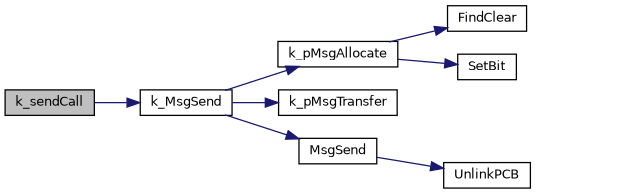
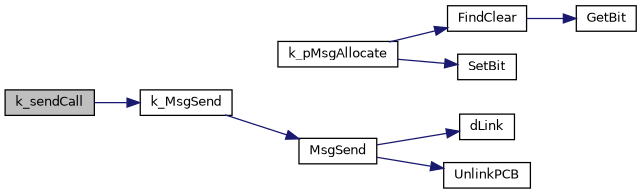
node "GetBit": added
edge "k_MsgSend" -> "k_pMsgAllocate": removed
node "k_pMsgTransfer": removed
node "dLink": added
